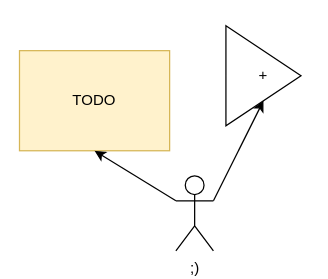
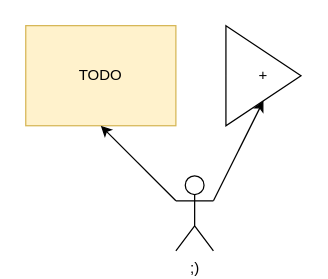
node "TODO": moved (94, 101) -> (101, 76)
